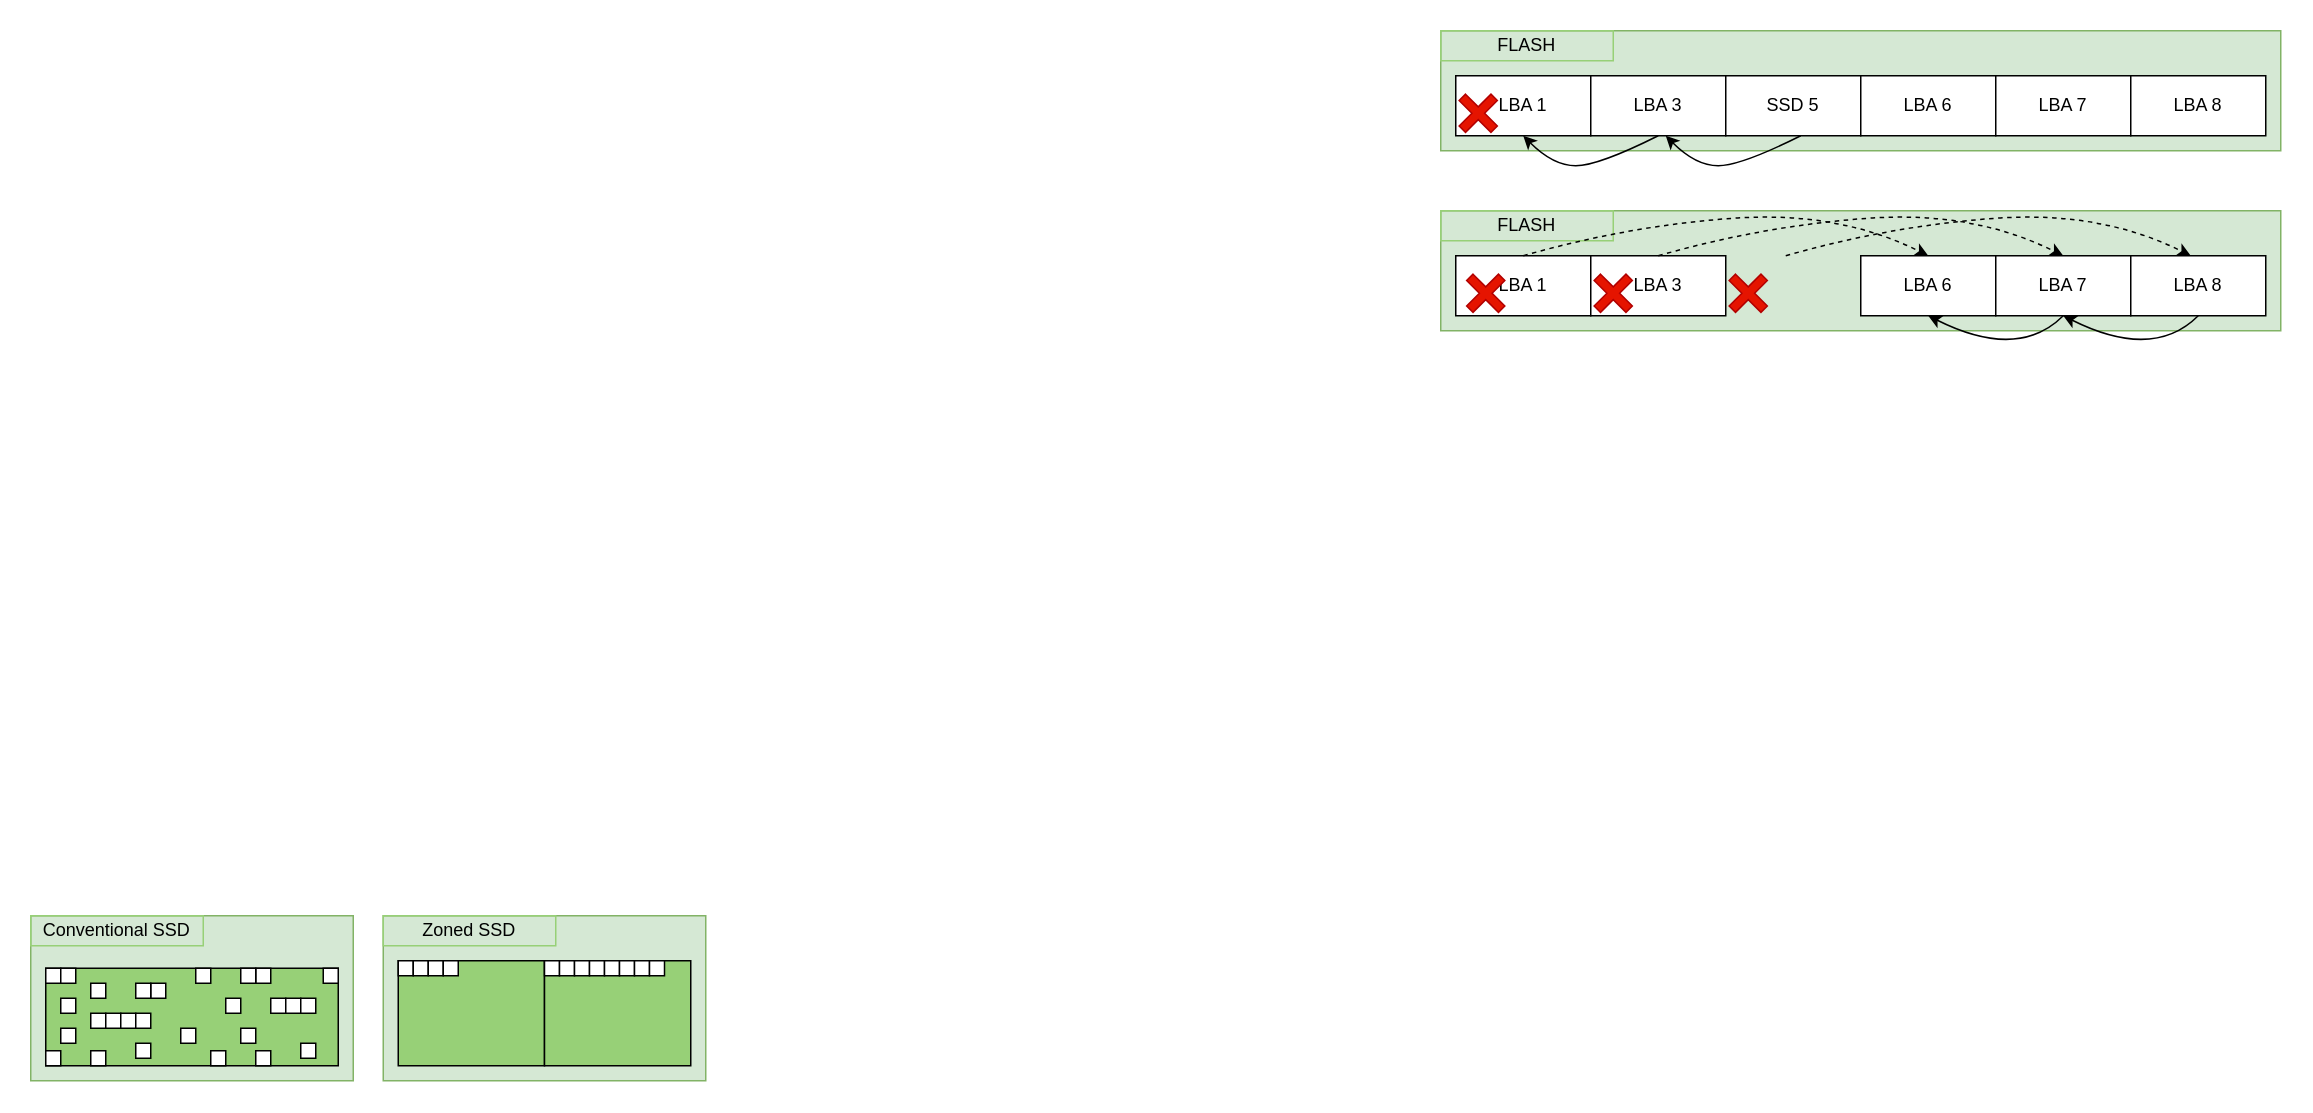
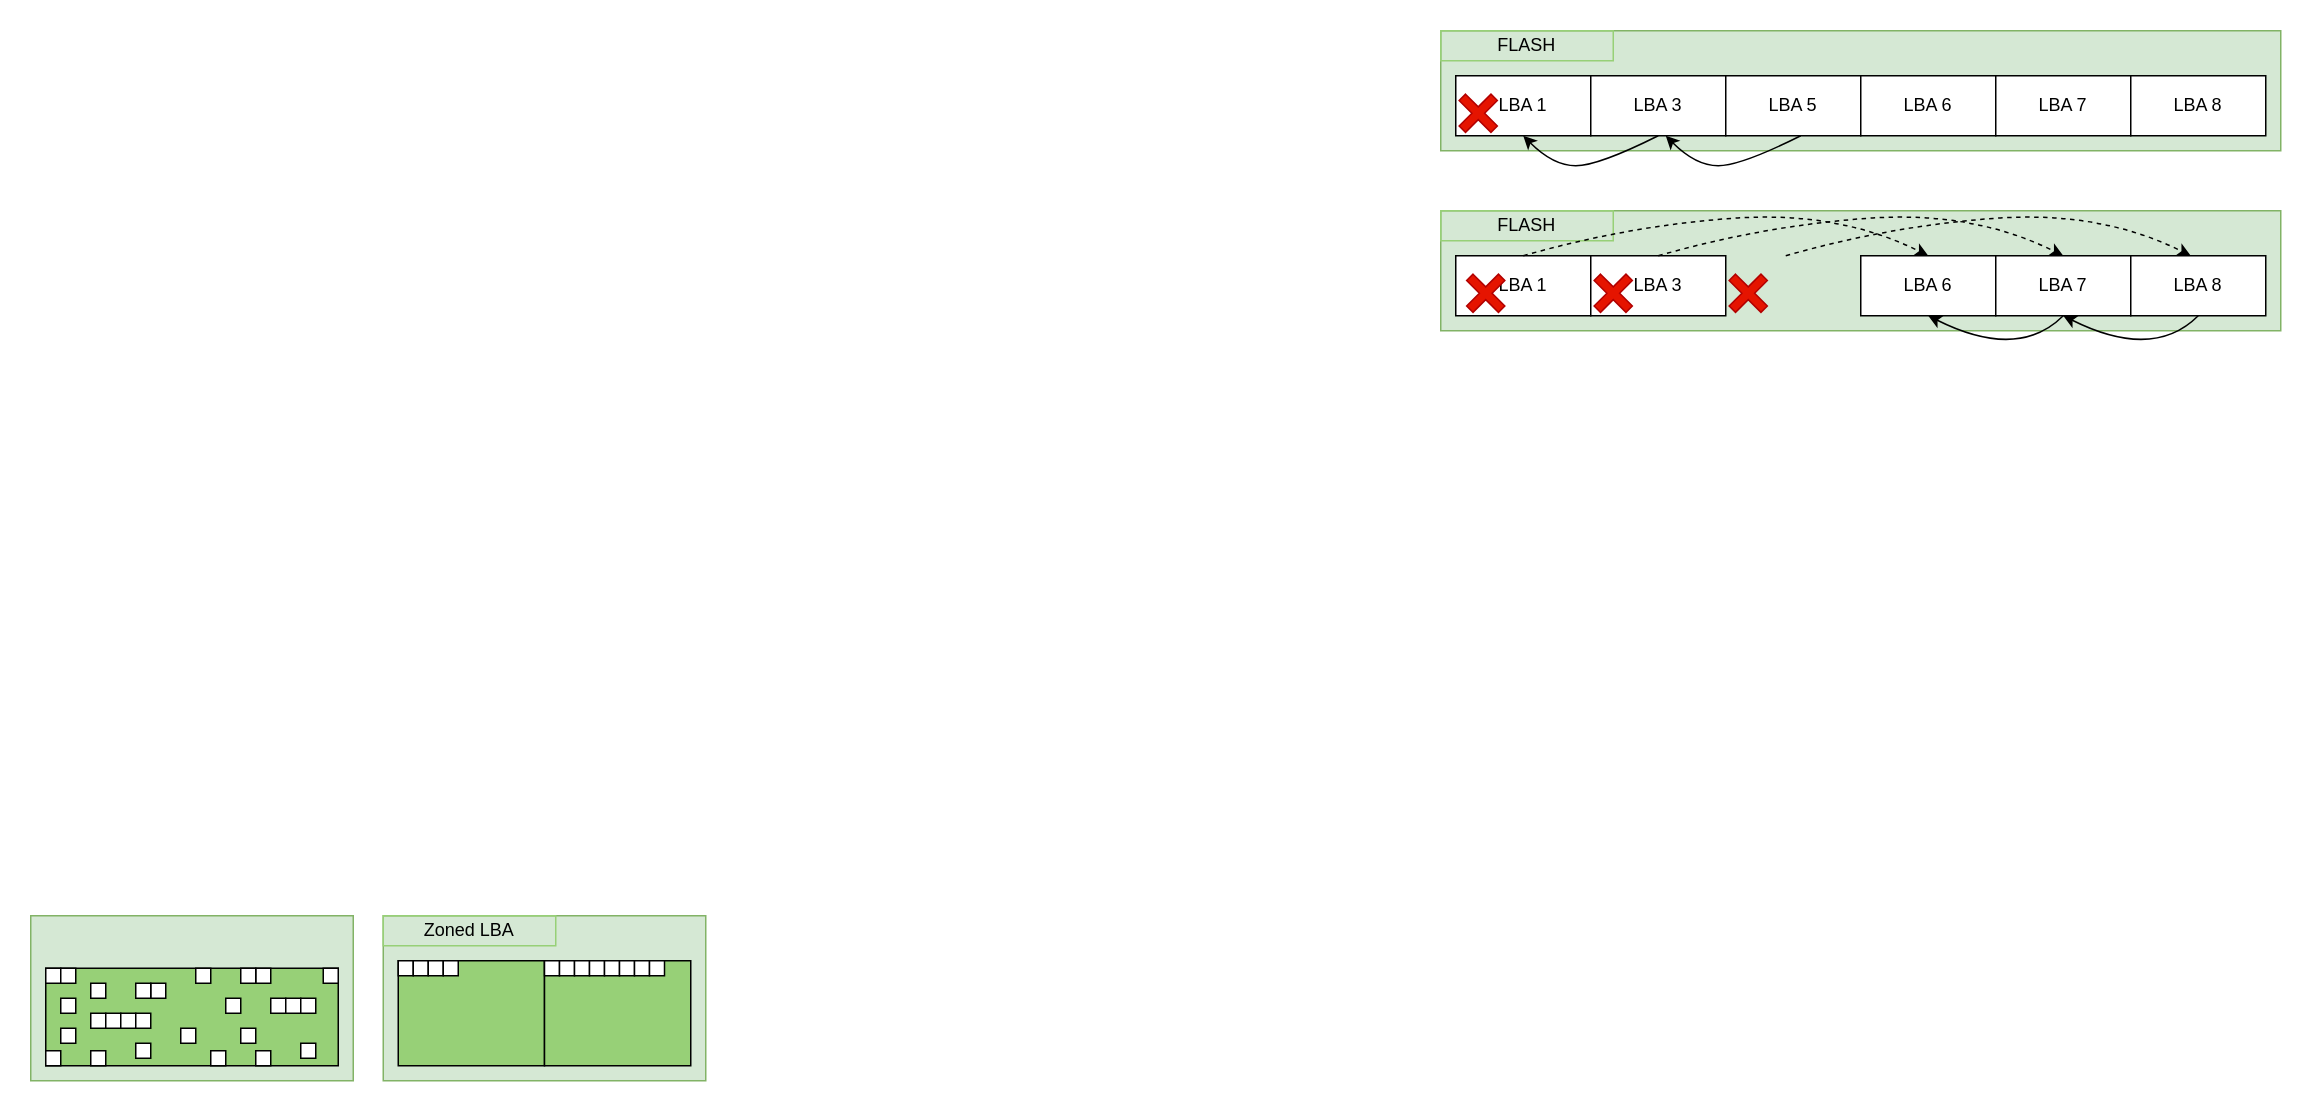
node "SSD 5": label "SSD 5" -> "LBA 5"
node "Conventional SSD": removed
node "Zoned SSD": label "Zoned SSD" -> "Zoned LBA"
